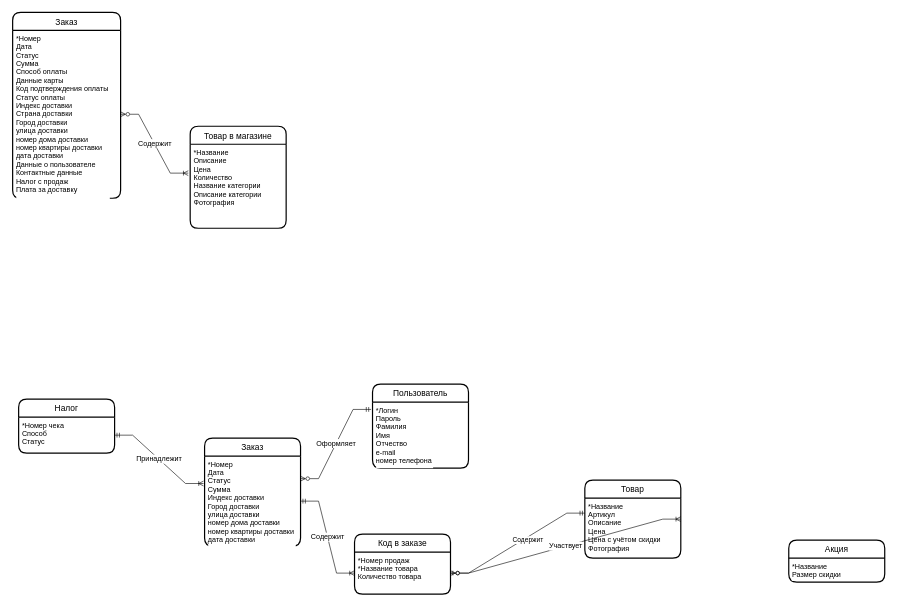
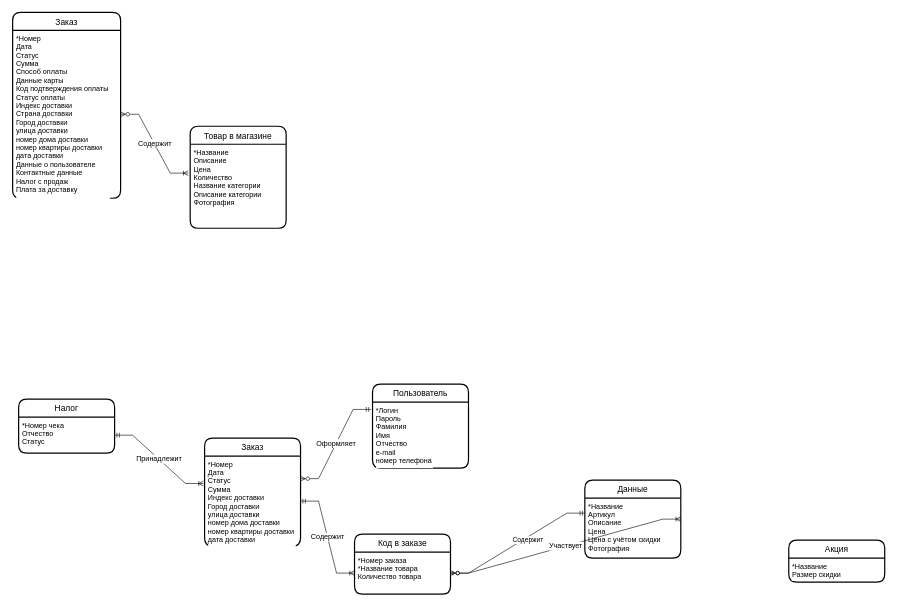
node "*Номер чека Способ Статус": label "*Номер чека Способ Статус" -> "*Номер чека Отчество Статус"
node "Товар": label "Товар" -> "Данные"
node "*Номер продаж *Название товара Количество товара": label "*Номер продаж *Название товара Количество товара" -> "*Номер заказа *Название товара Количество товара"
